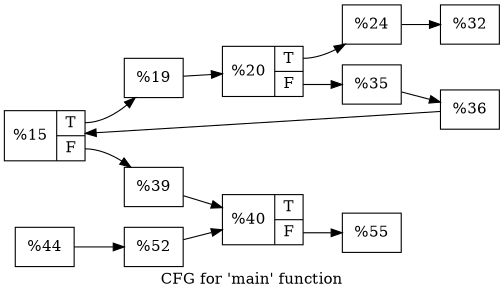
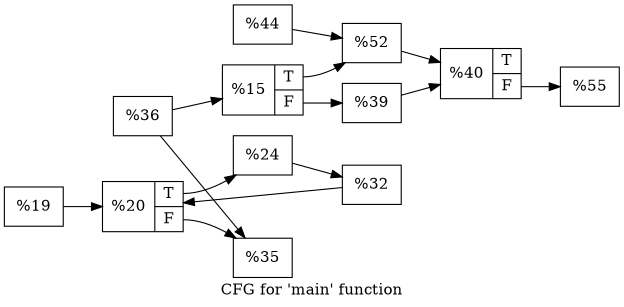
edge "%35" -> "%36": reversed
edge "%15" -> "%19": now "%15" -> "%52"
edge "%32" -> "%20": added
